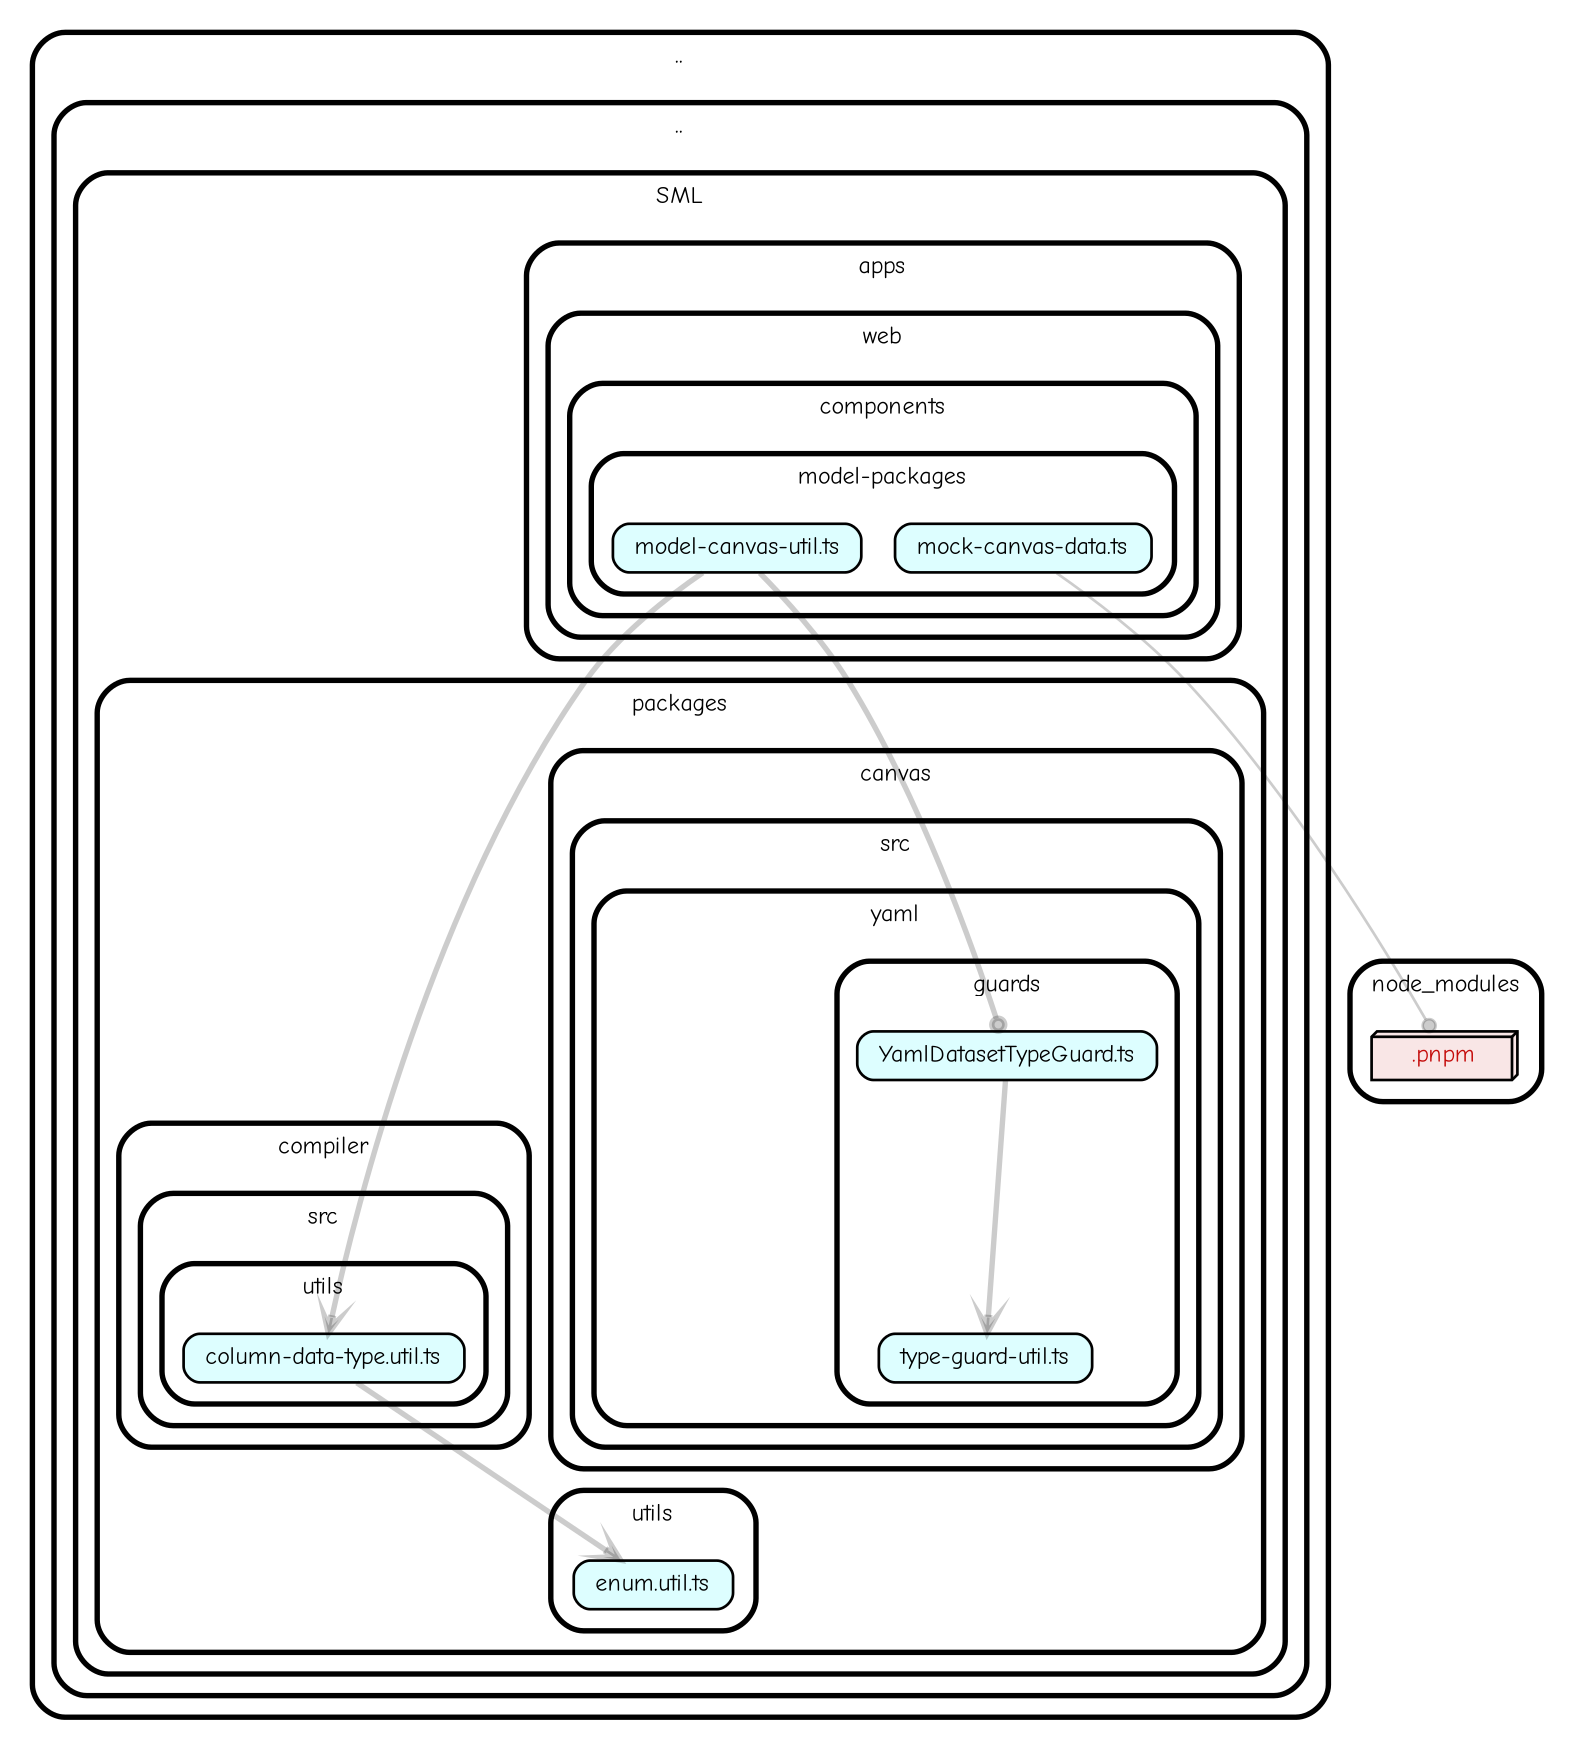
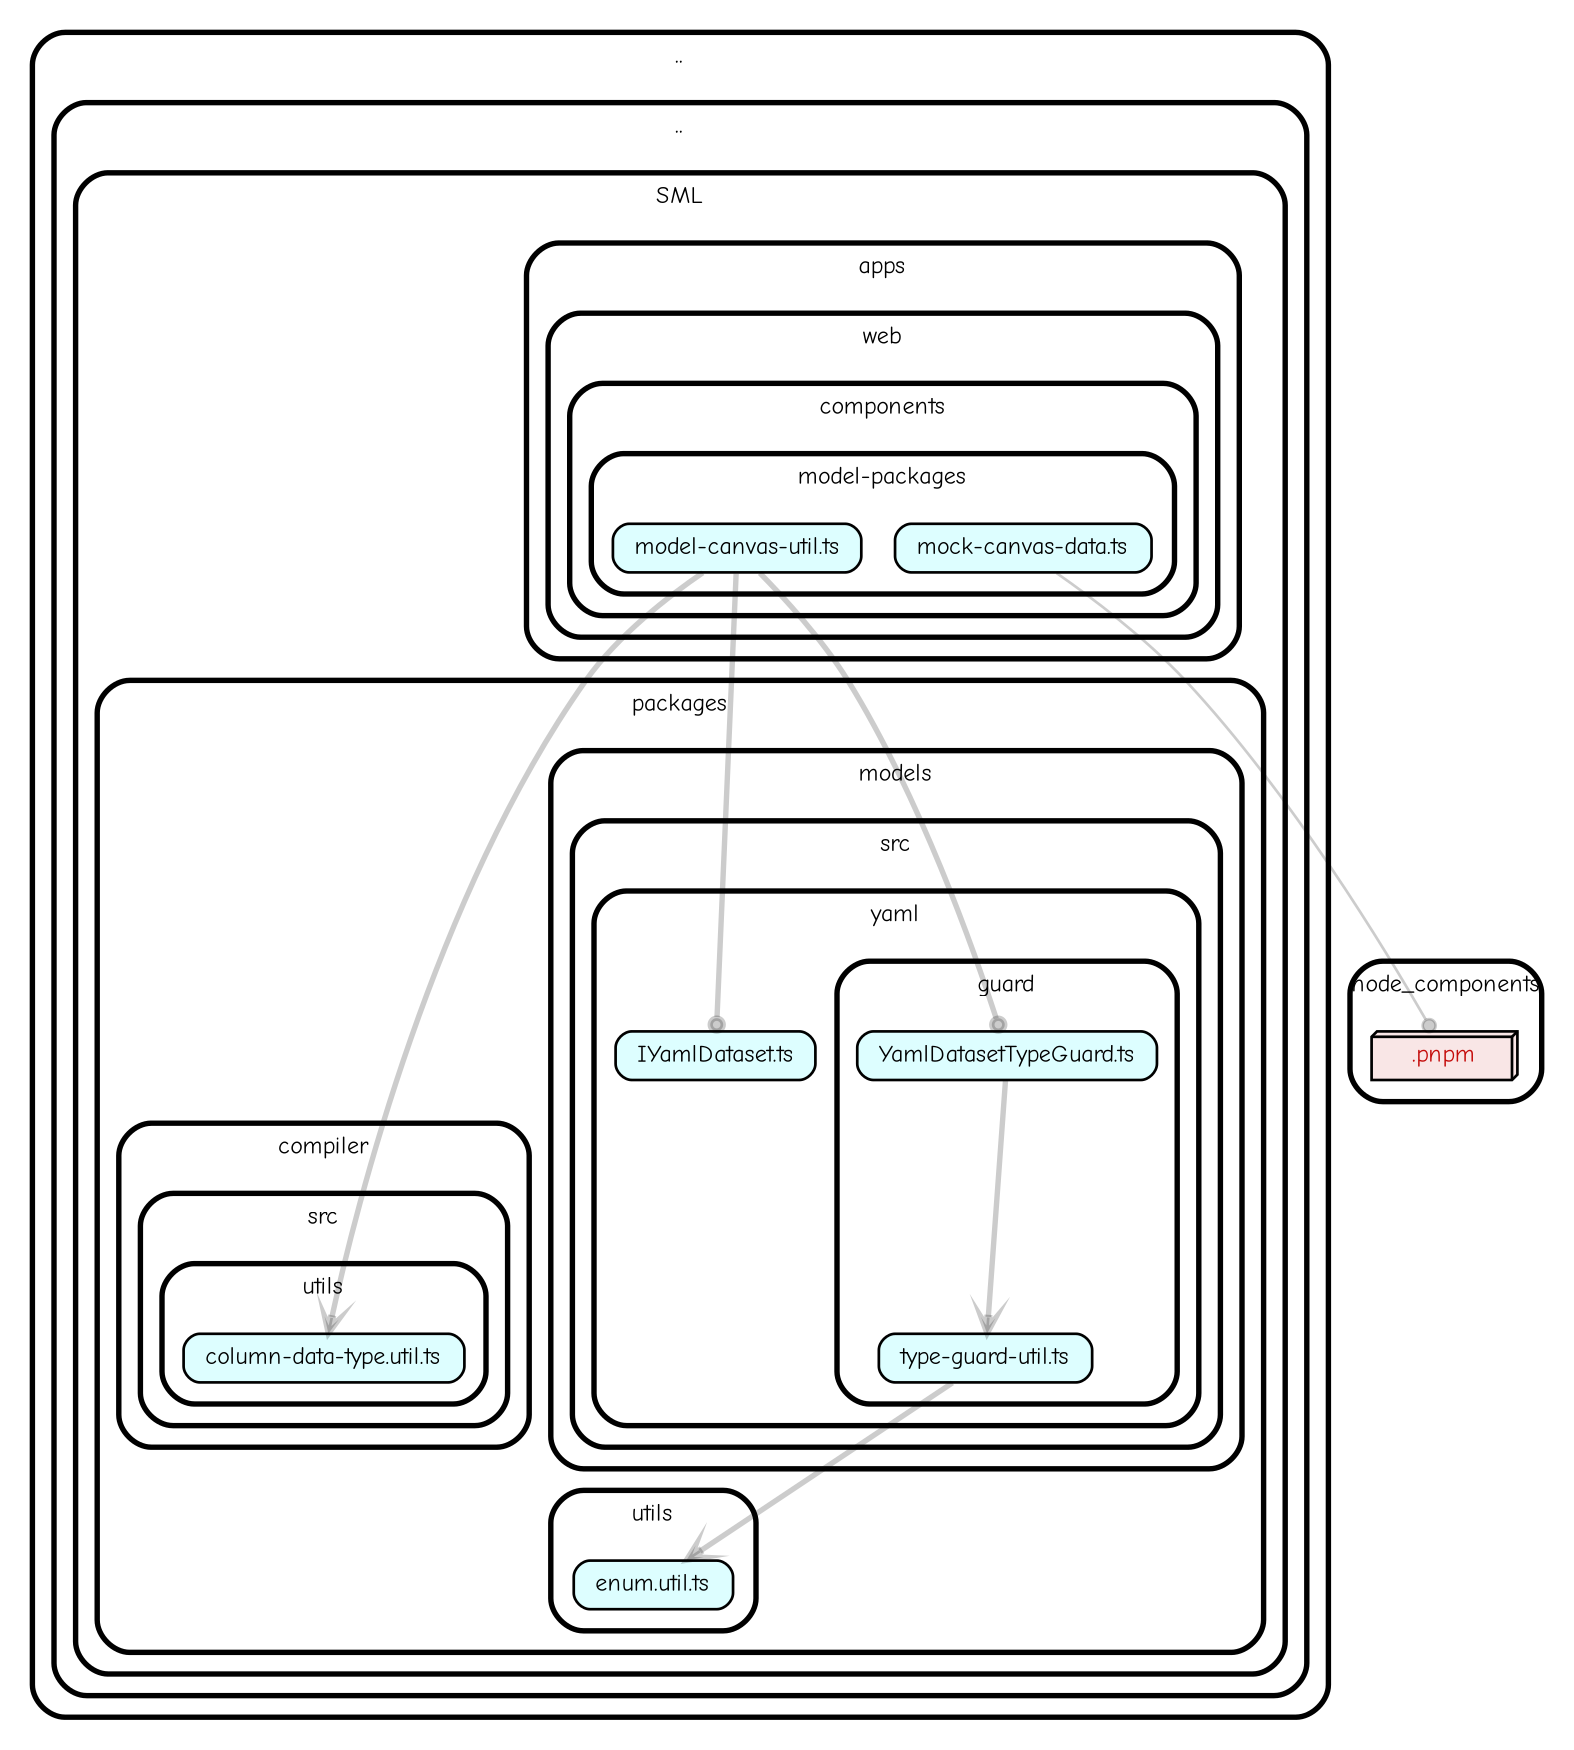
cluster "canvas": label "canvas" -> "models"
cluster "guards": label "guards" -> "guard"
cluster "node_modules": label "node_modules" -> "node_components"
node "IYamlDataset.ts": added
edge "column-data-type.util.ts" -> "enum.util.ts": now "type-guard-util.ts" -> "enum.util.ts"
